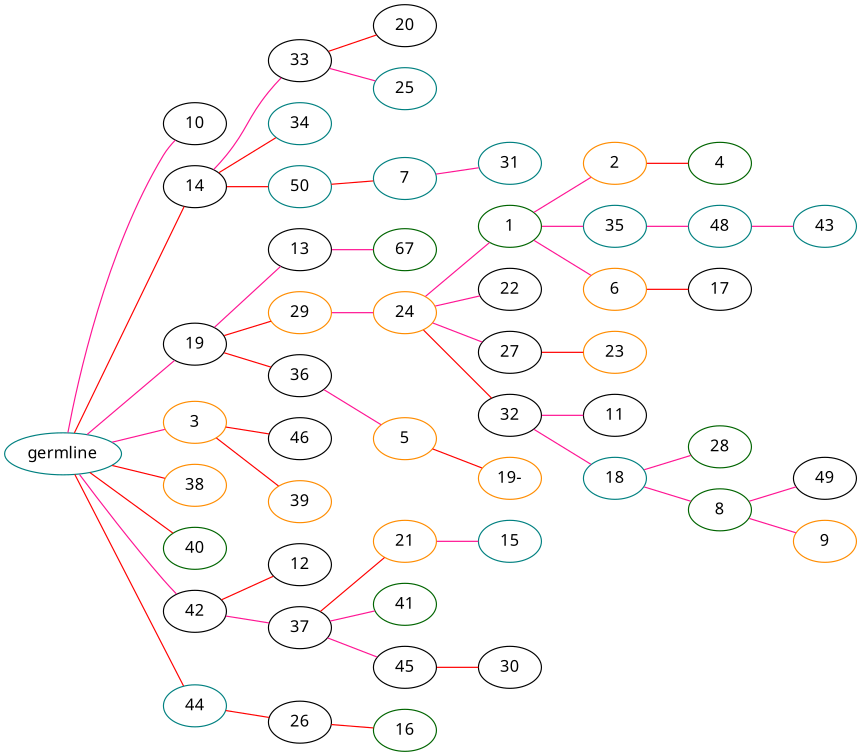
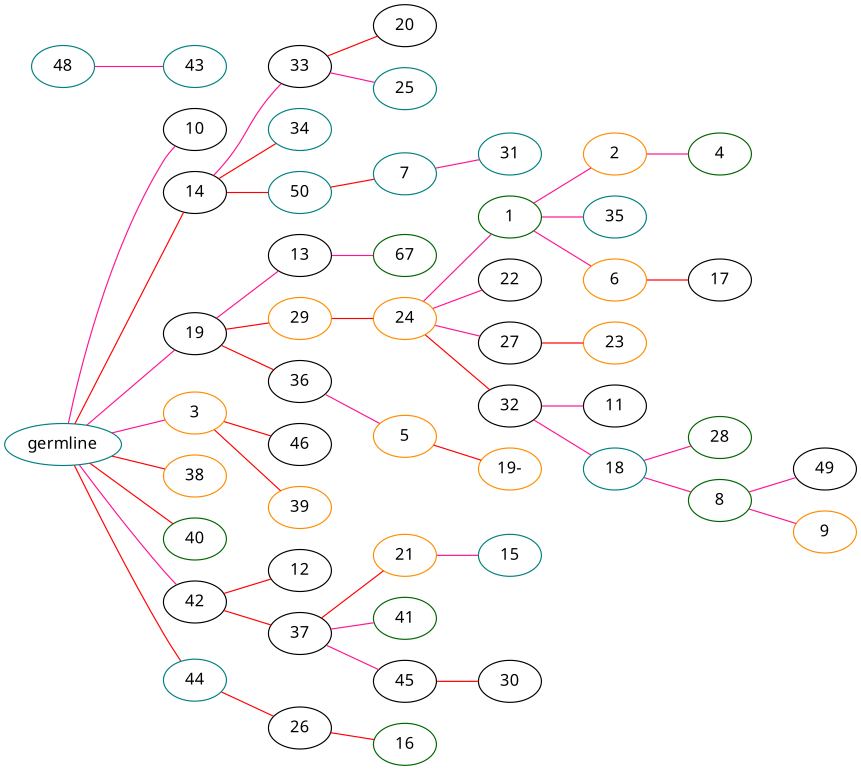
edge "2" -- "4": color red -> deeppink
edge "35" -- "48": removed
edge "29" -- "24": color deeppink -> red
edge "42" -- "37": color deeppink -> red
